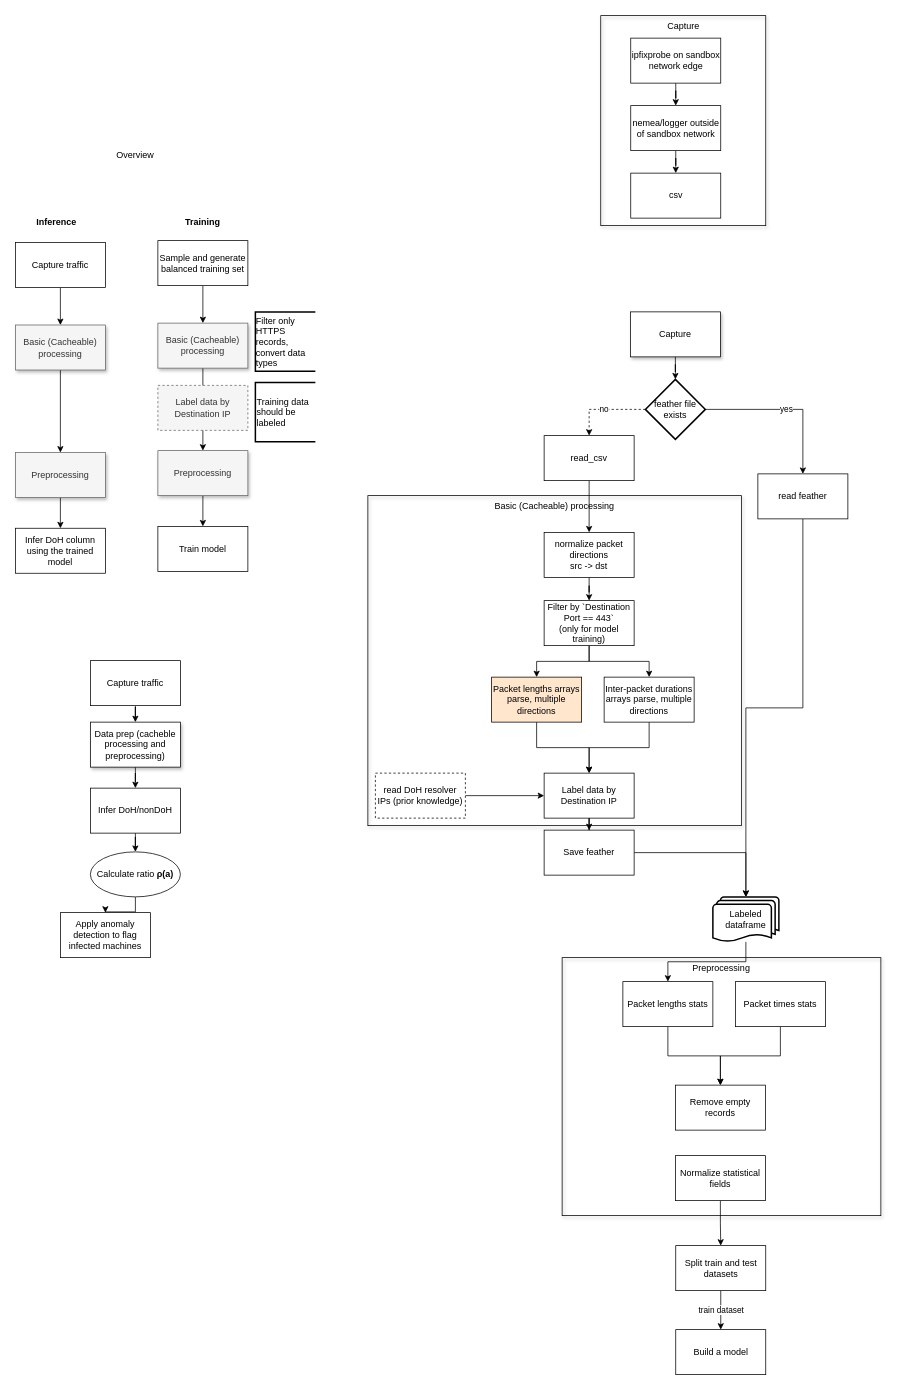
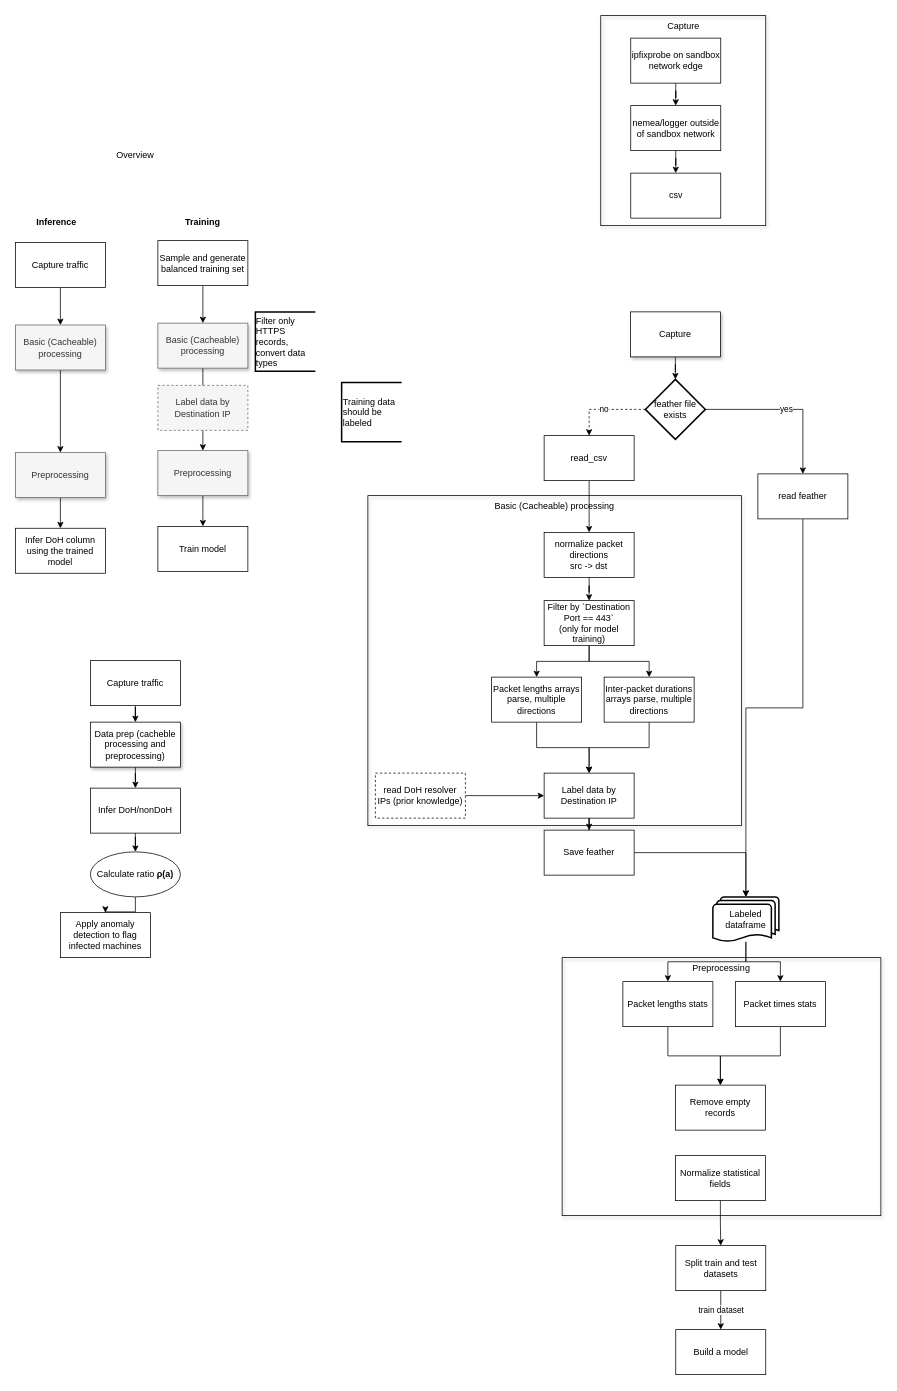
node "Training data should be labeled": moved (285, 412) -> (372, 412)
node "Packet lengths arrays parse, multiple directions": fillcolor #ffe6cc -> #ffffff
edge "Labeled dataframe" -> "Packet times stats": added
